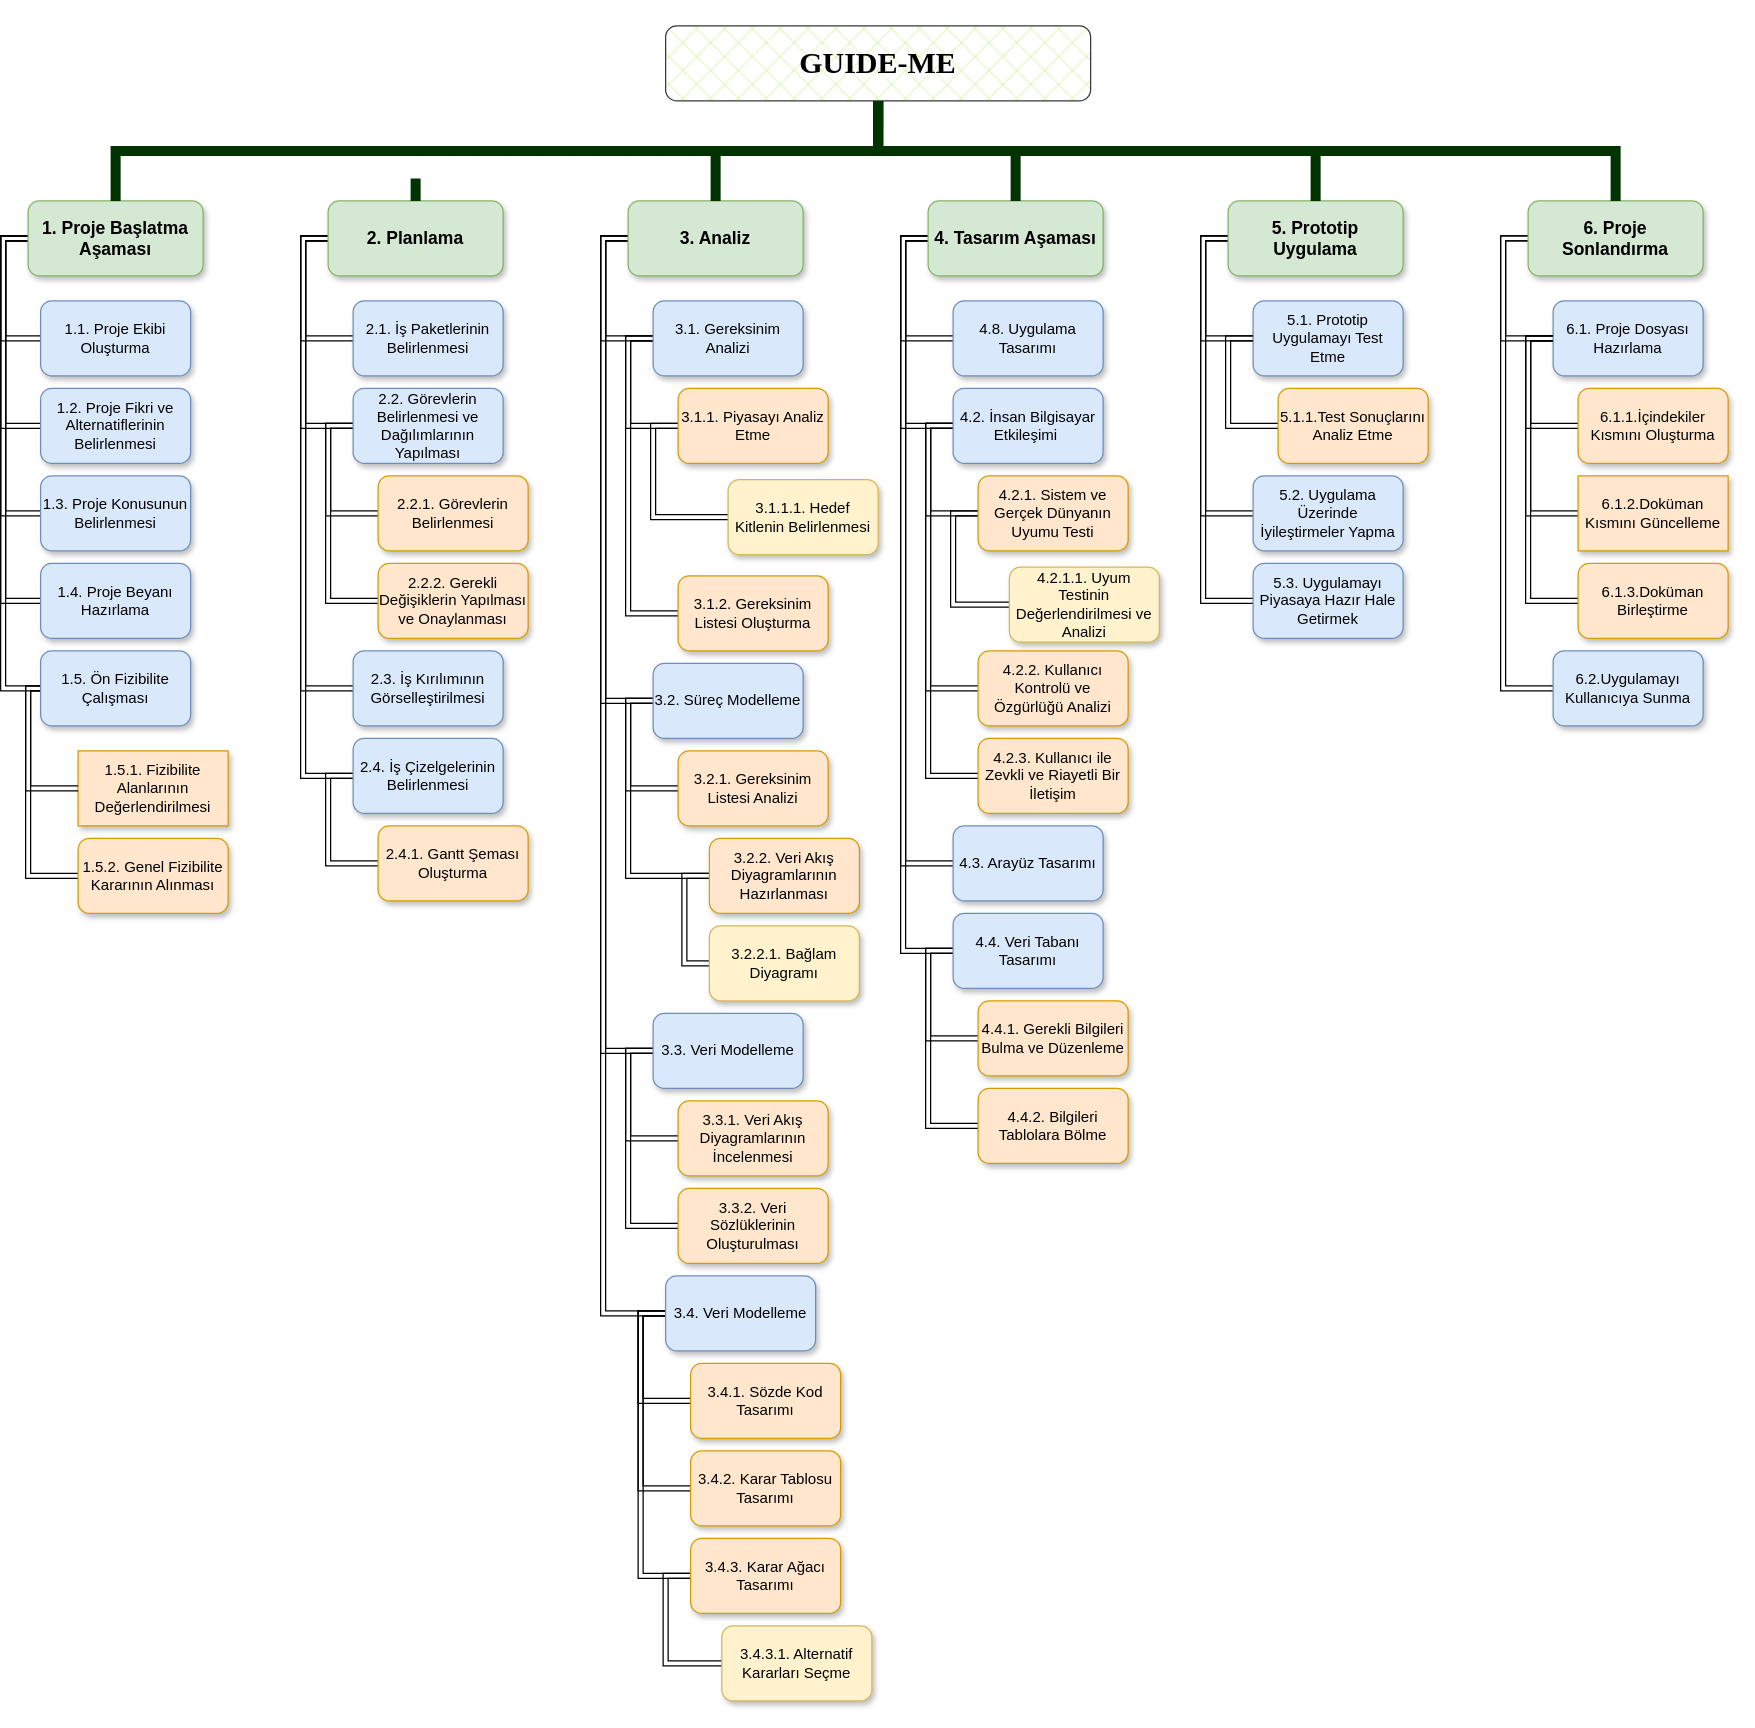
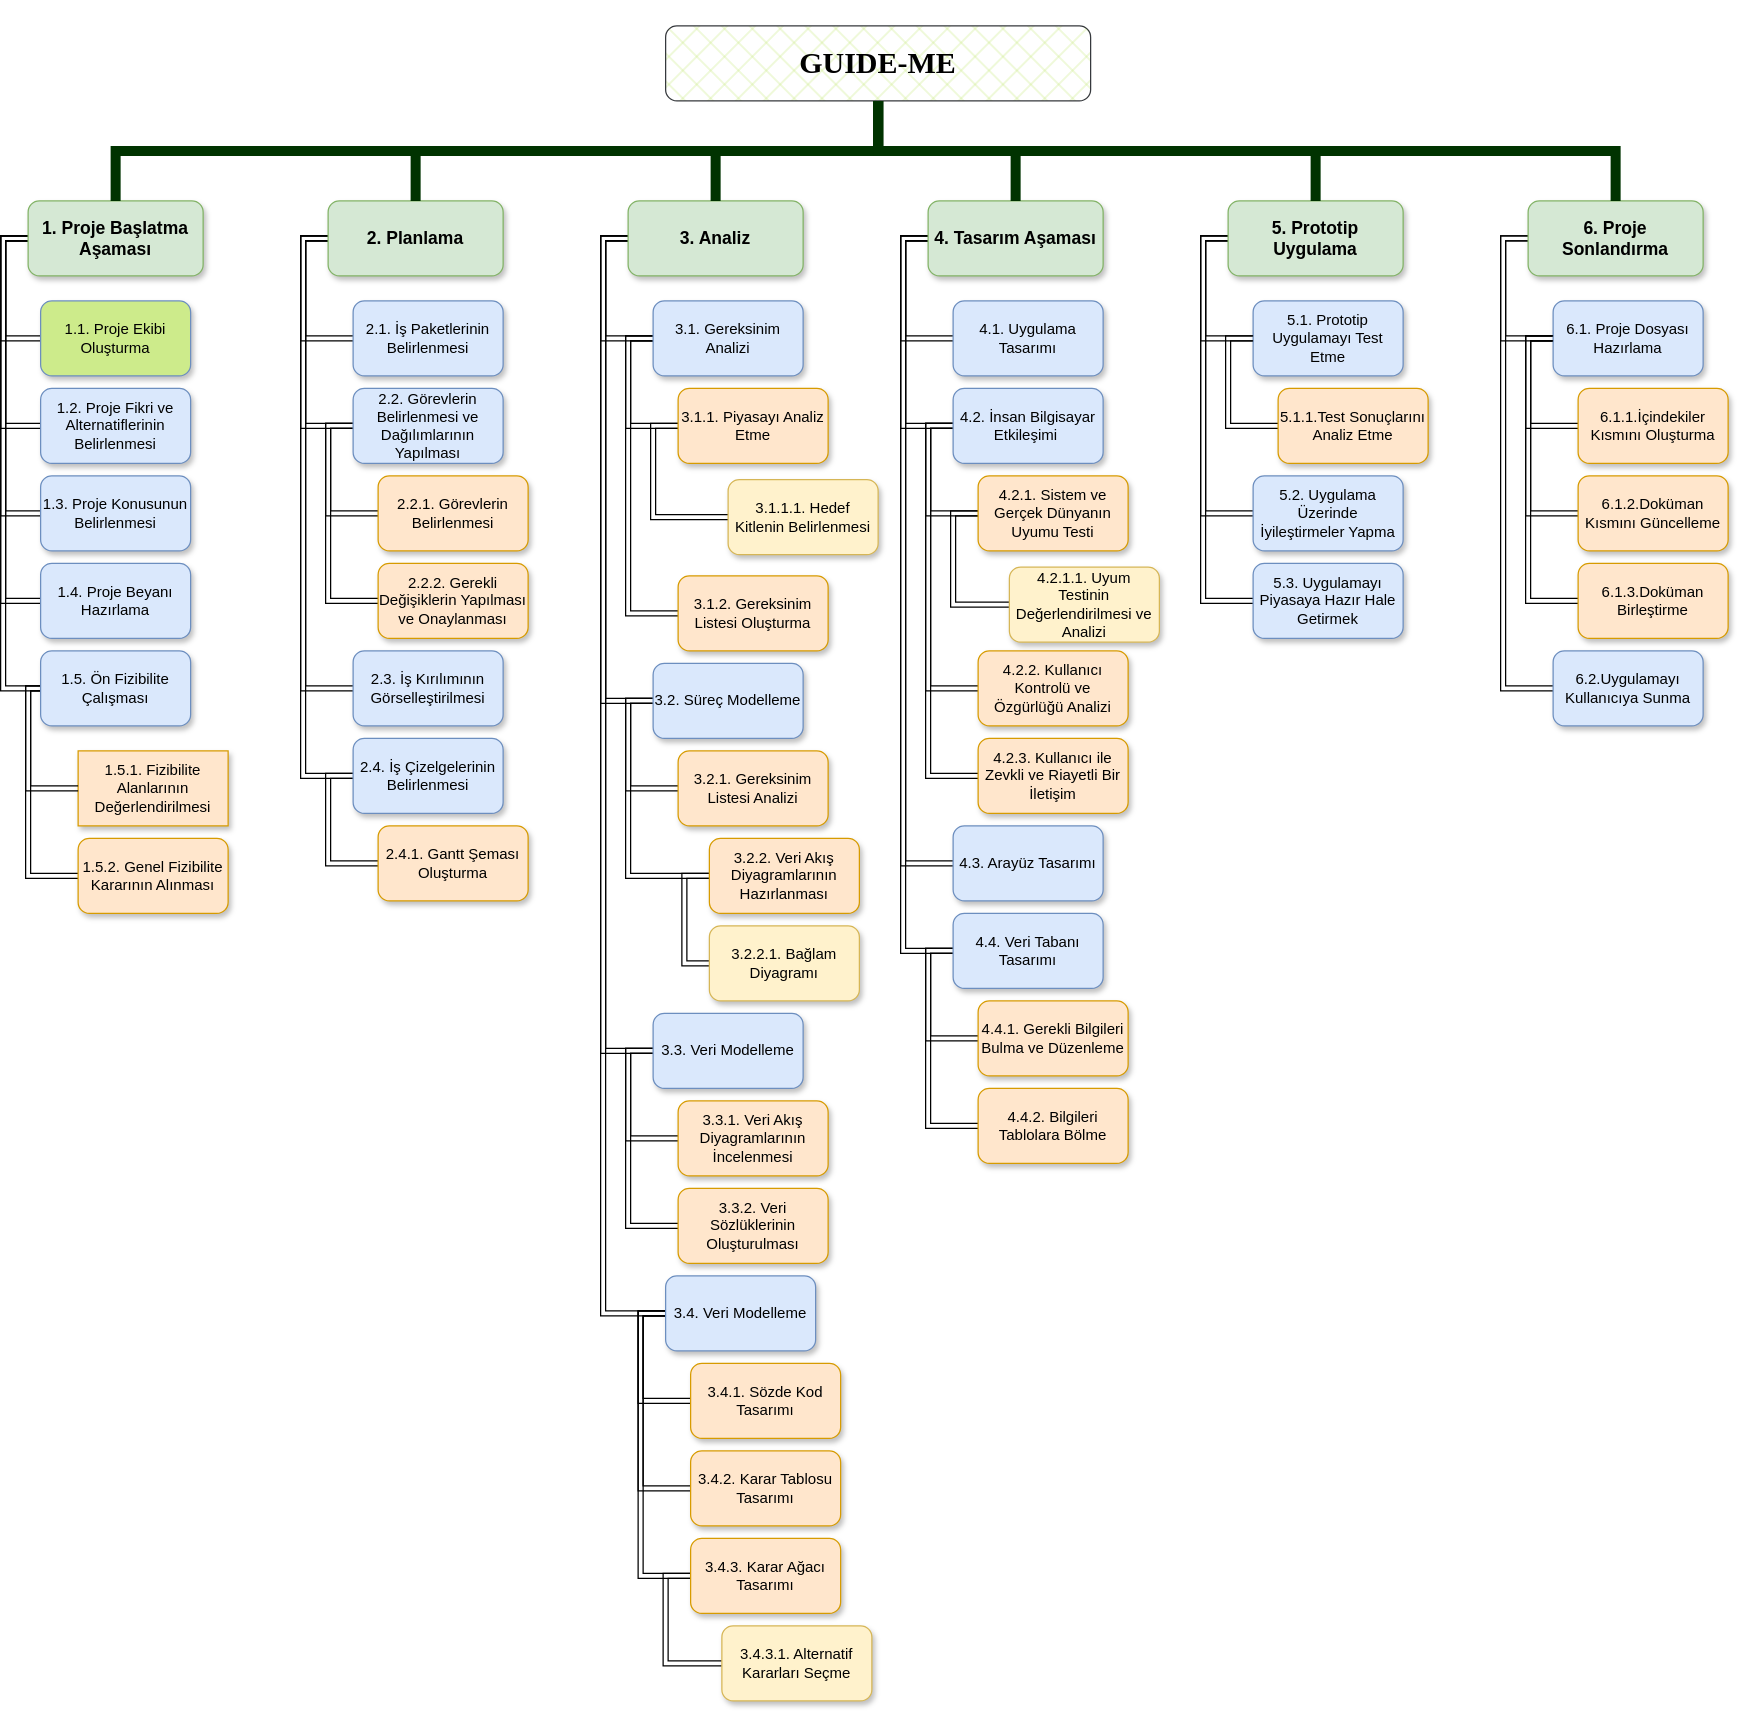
edge "GUIDE-ME" -- "2. Planlama": style dashed -> solid
node "1.1. Proje Ekibi Oluşturma": fillcolor #dae8fc -> #cdeb8b
node "4.8. Uygulama Tasarımı": label "4.8. Uygulama Tasarımı" -> "4.1. Uygulama Tasarımı"
node "6.1.2.Doküman Kısmını Güncelleme": shape rectangle -> rounded rectangle
